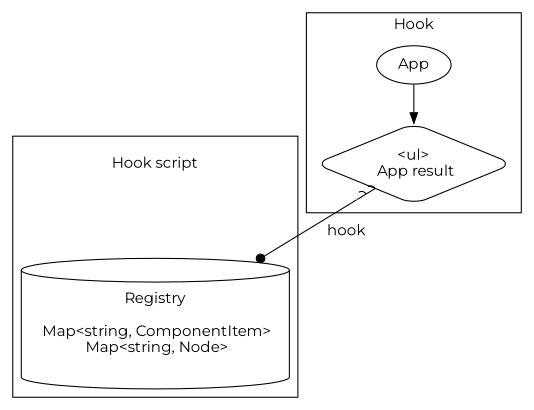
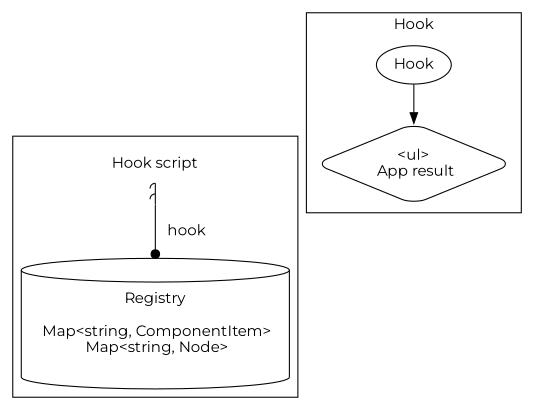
node "App": label "App" -> "Hook"
edge "<ul> App result" -- "Registry Map<string, ComponentItem> Map<string, Node>": now "Hook script" -- "Registry Map<string, ComponentItem> Map<string, Node>"
